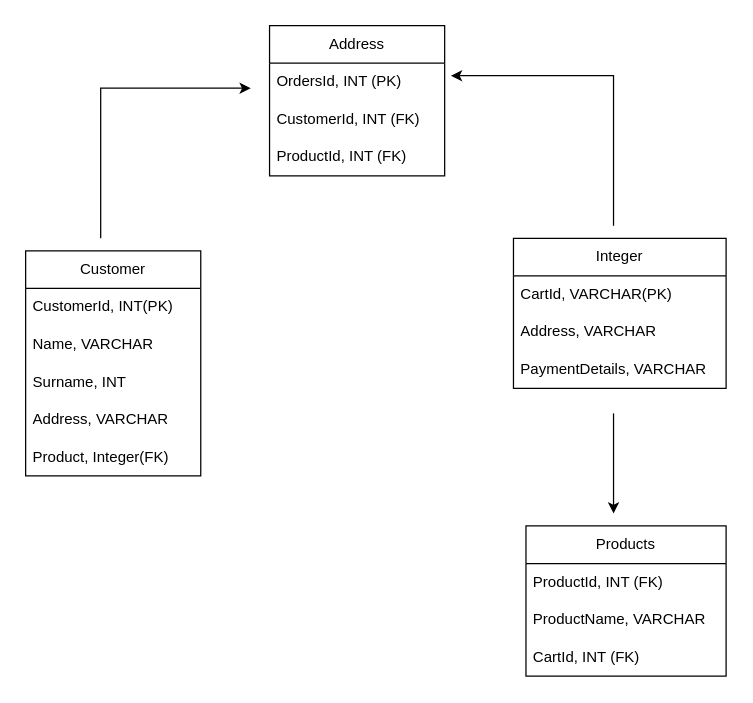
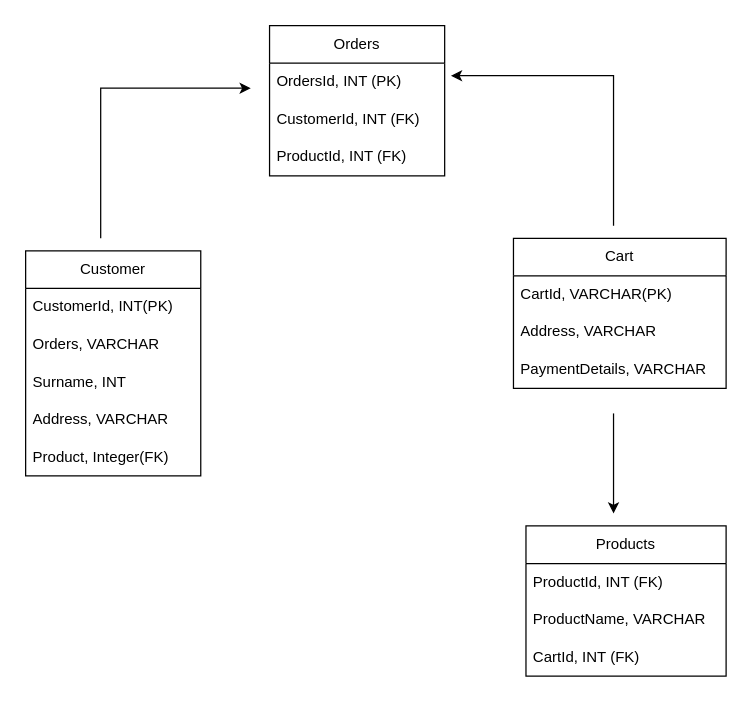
node "Address": label "Address" -> "Orders"
node "Integer": label "Integer" -> "Cart"
node "Name, VARCHAR": label "Name, VARCHAR" -> "Orders, VARCHAR"
